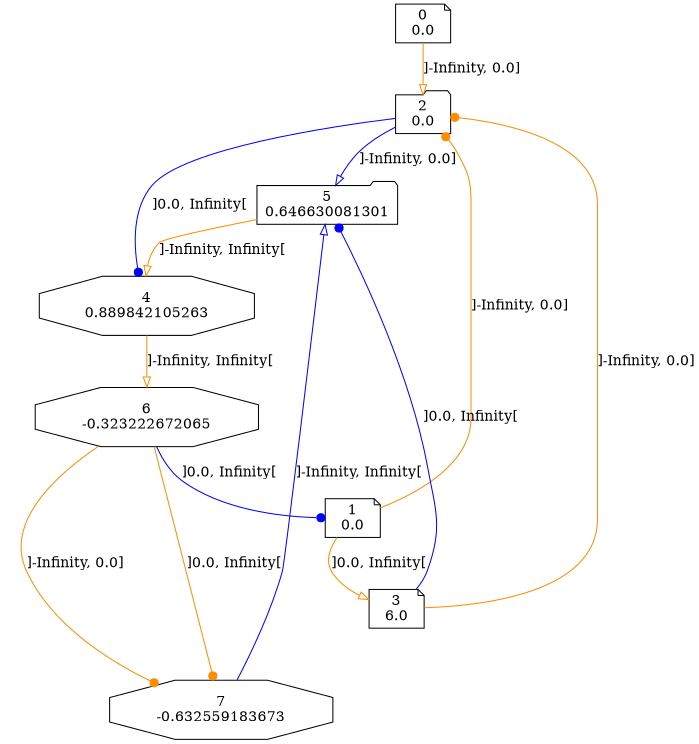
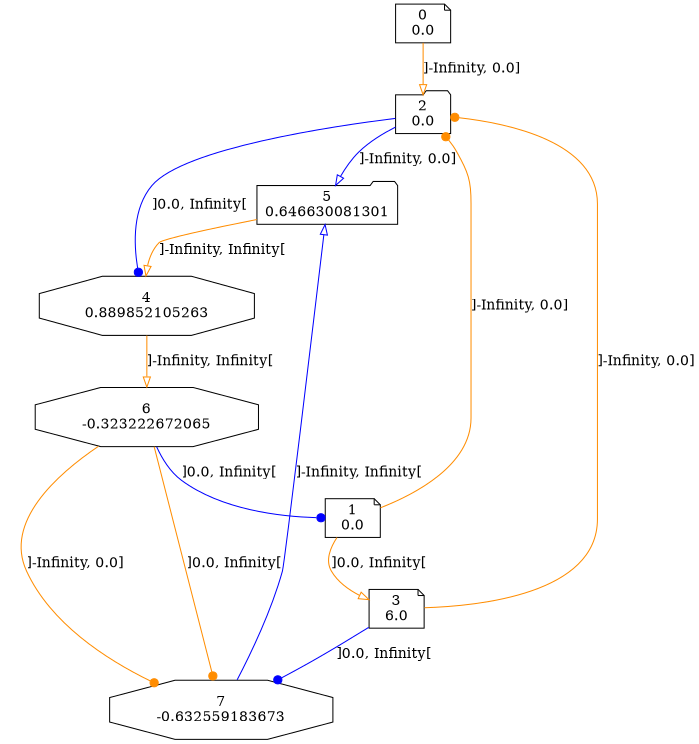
node "4 0.889842105263": label "4 0.889842105263" -> "4 0.889852105263"
edge "3 6.0" -> "5 0.646630081301": now "3 6.0" -> "7 -0.632559183673"
